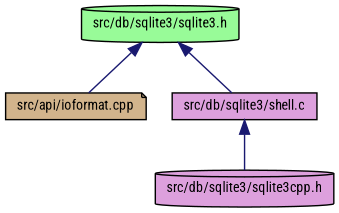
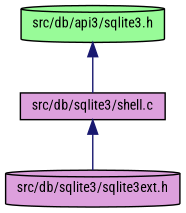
node "src/db/sqlite3/sqlite3.h": label "src/db/sqlite3/sqlite3.h" -> "src/db/api3/sqlite3.h"
node "src/api/ioformat.cpp": removed
node "src/db/sqlite3/sqlite3cpp.h": label "src/db/sqlite3/sqlite3cpp.h" -> "src/db/sqlite3/sqlite3ext.h"
